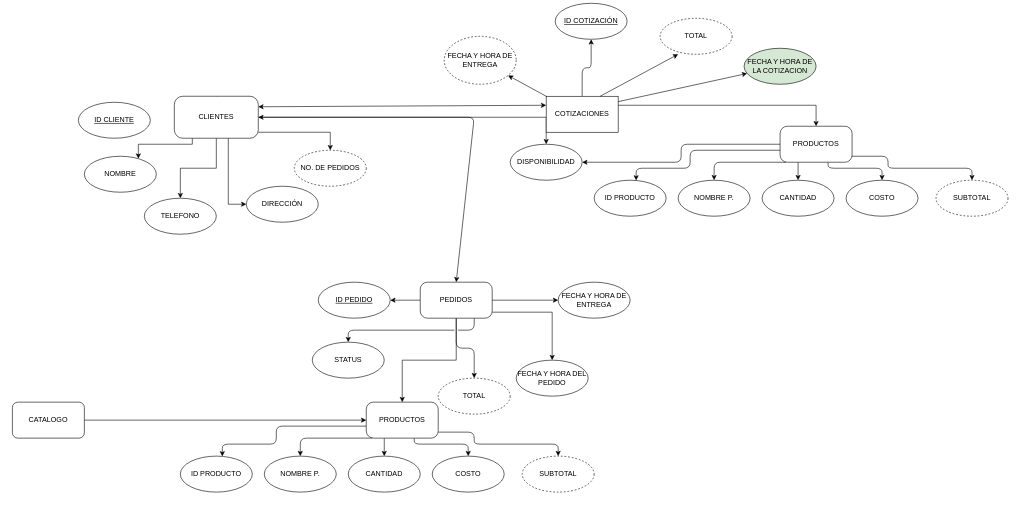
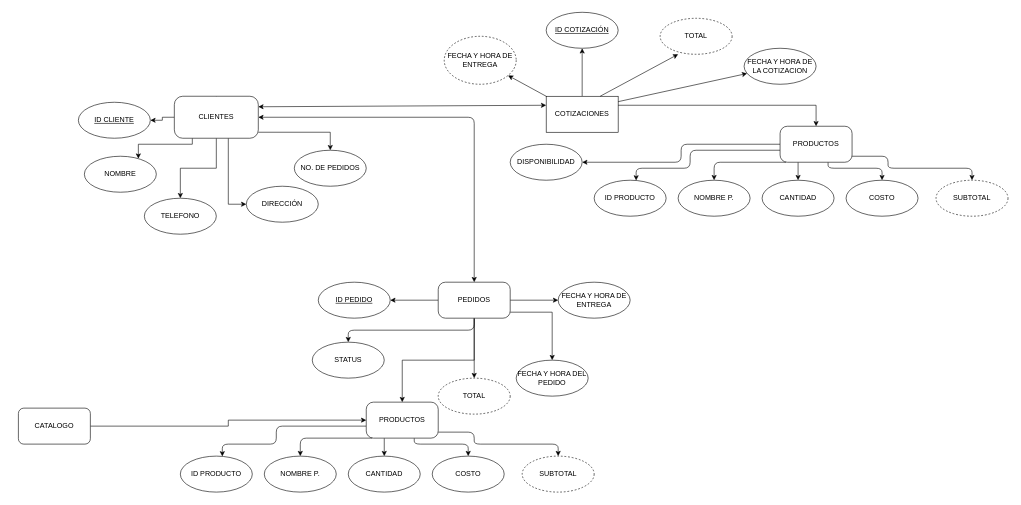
node "ID COTIZACIÓN": moved (591, 21) -> (582, 30)
node "FECHA Y HORA DE LA COTIZACION": fillcolor #d5e8d4 -> #ffffff
edge "CLIENTES" -> "DISPONIBILIDAD": now "CLIENTES" -> "ID CLIENTE"
node "NO. DE PEDIDOS": style dashed -> solid
node "PEDIDOS": moved (456, 300) -> (474, 300)
node "CATALOGO": moved (48, 420) -> (54, 426)
